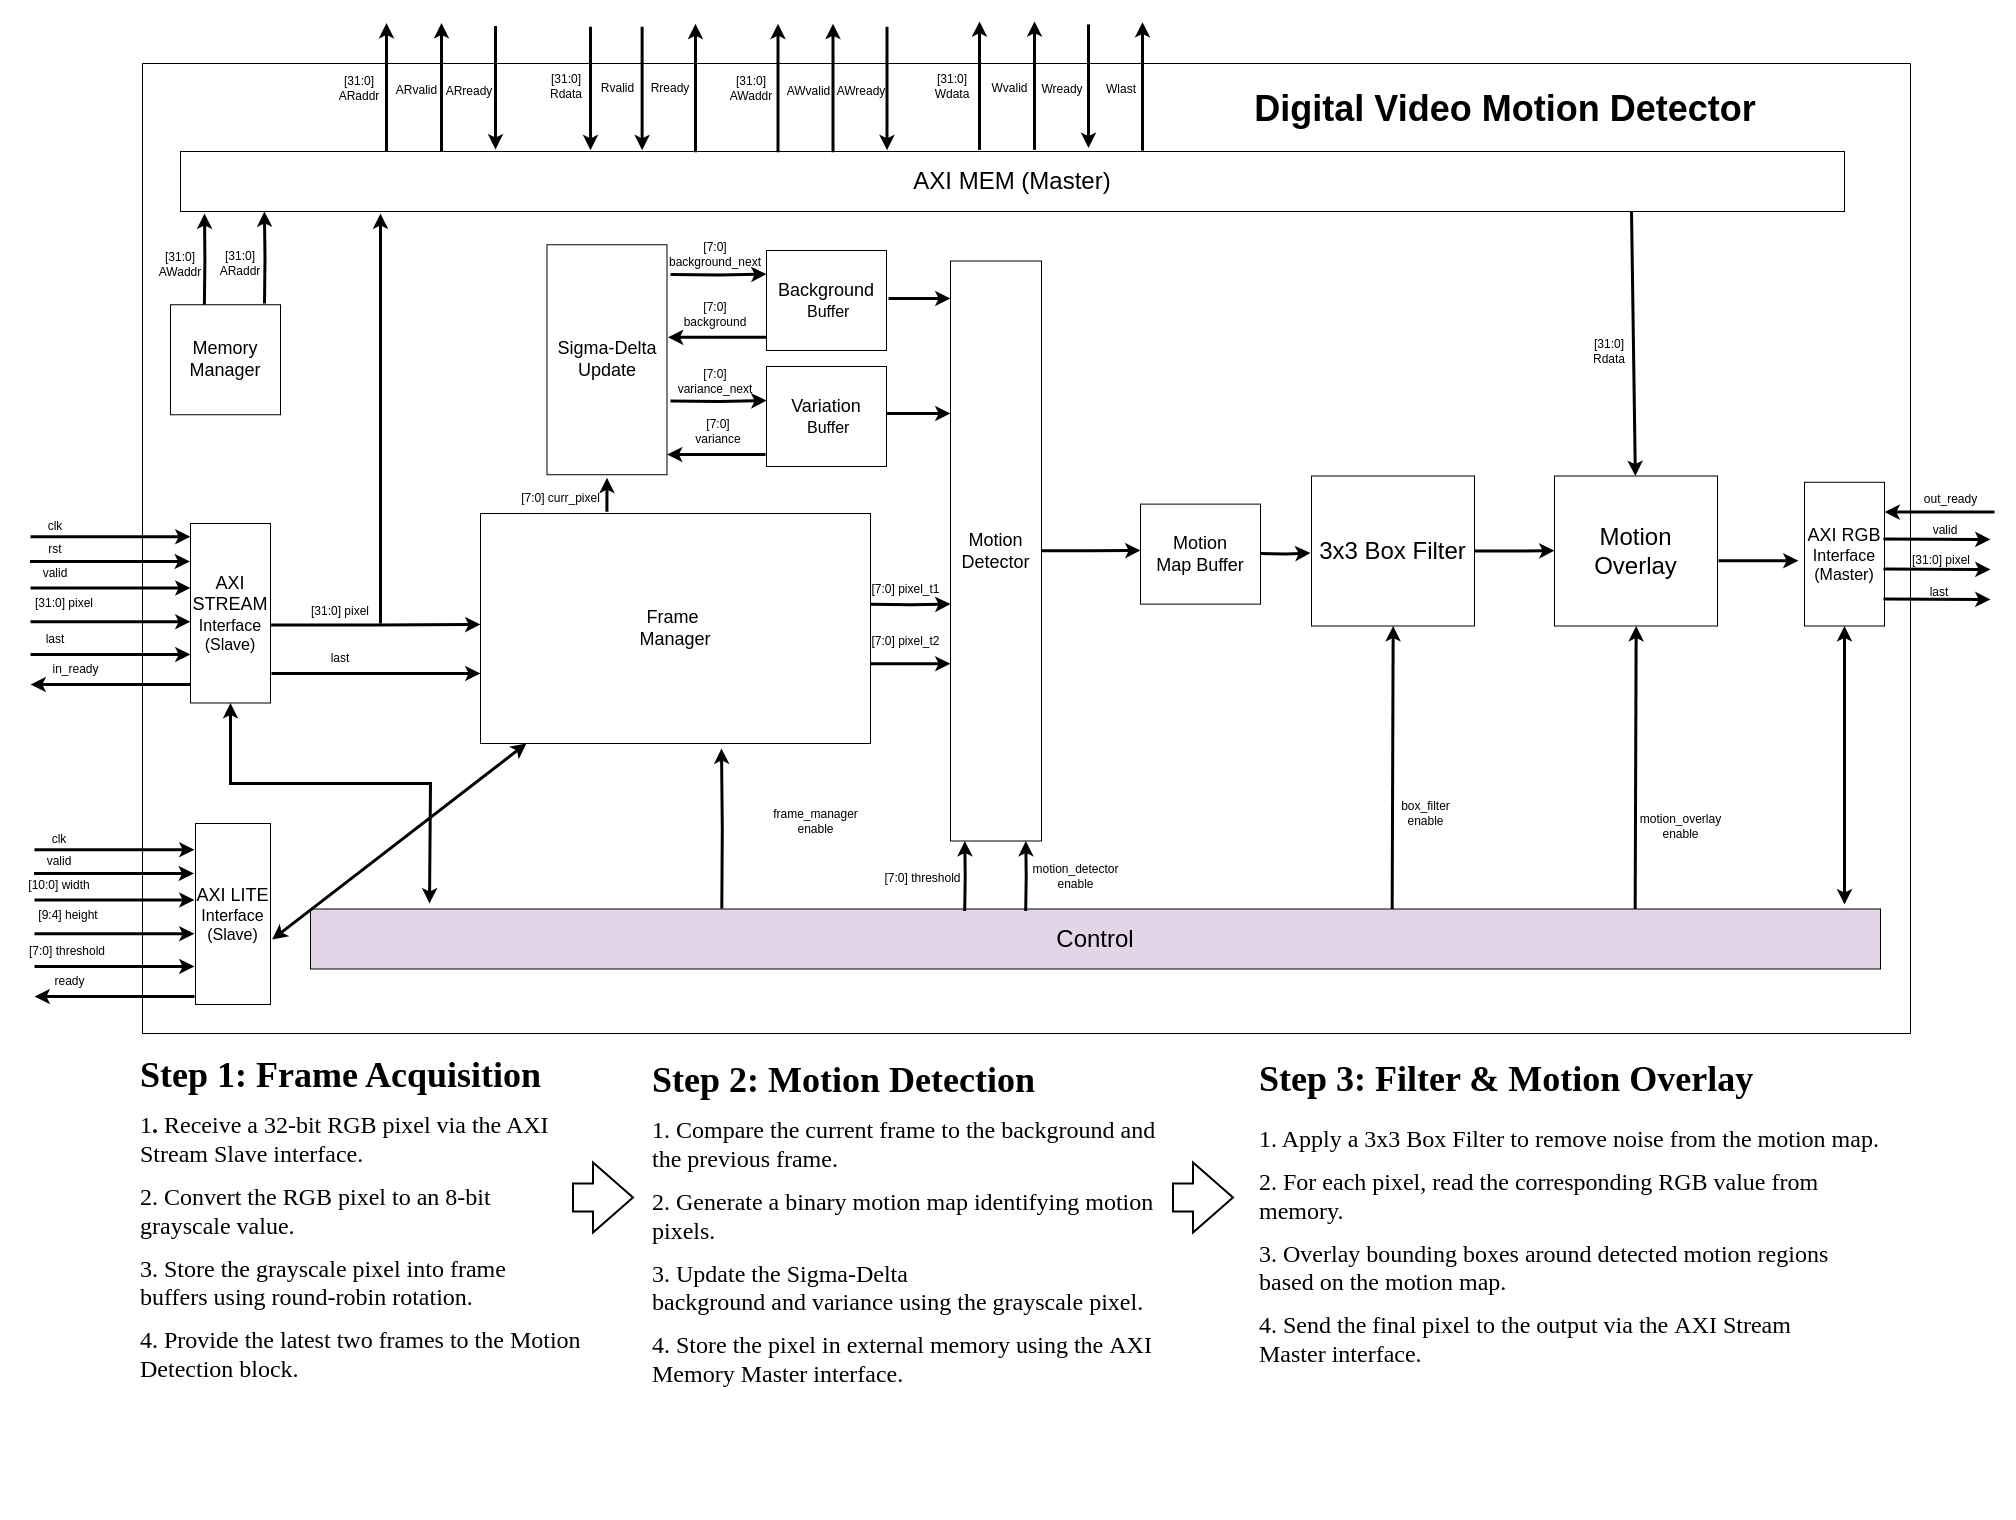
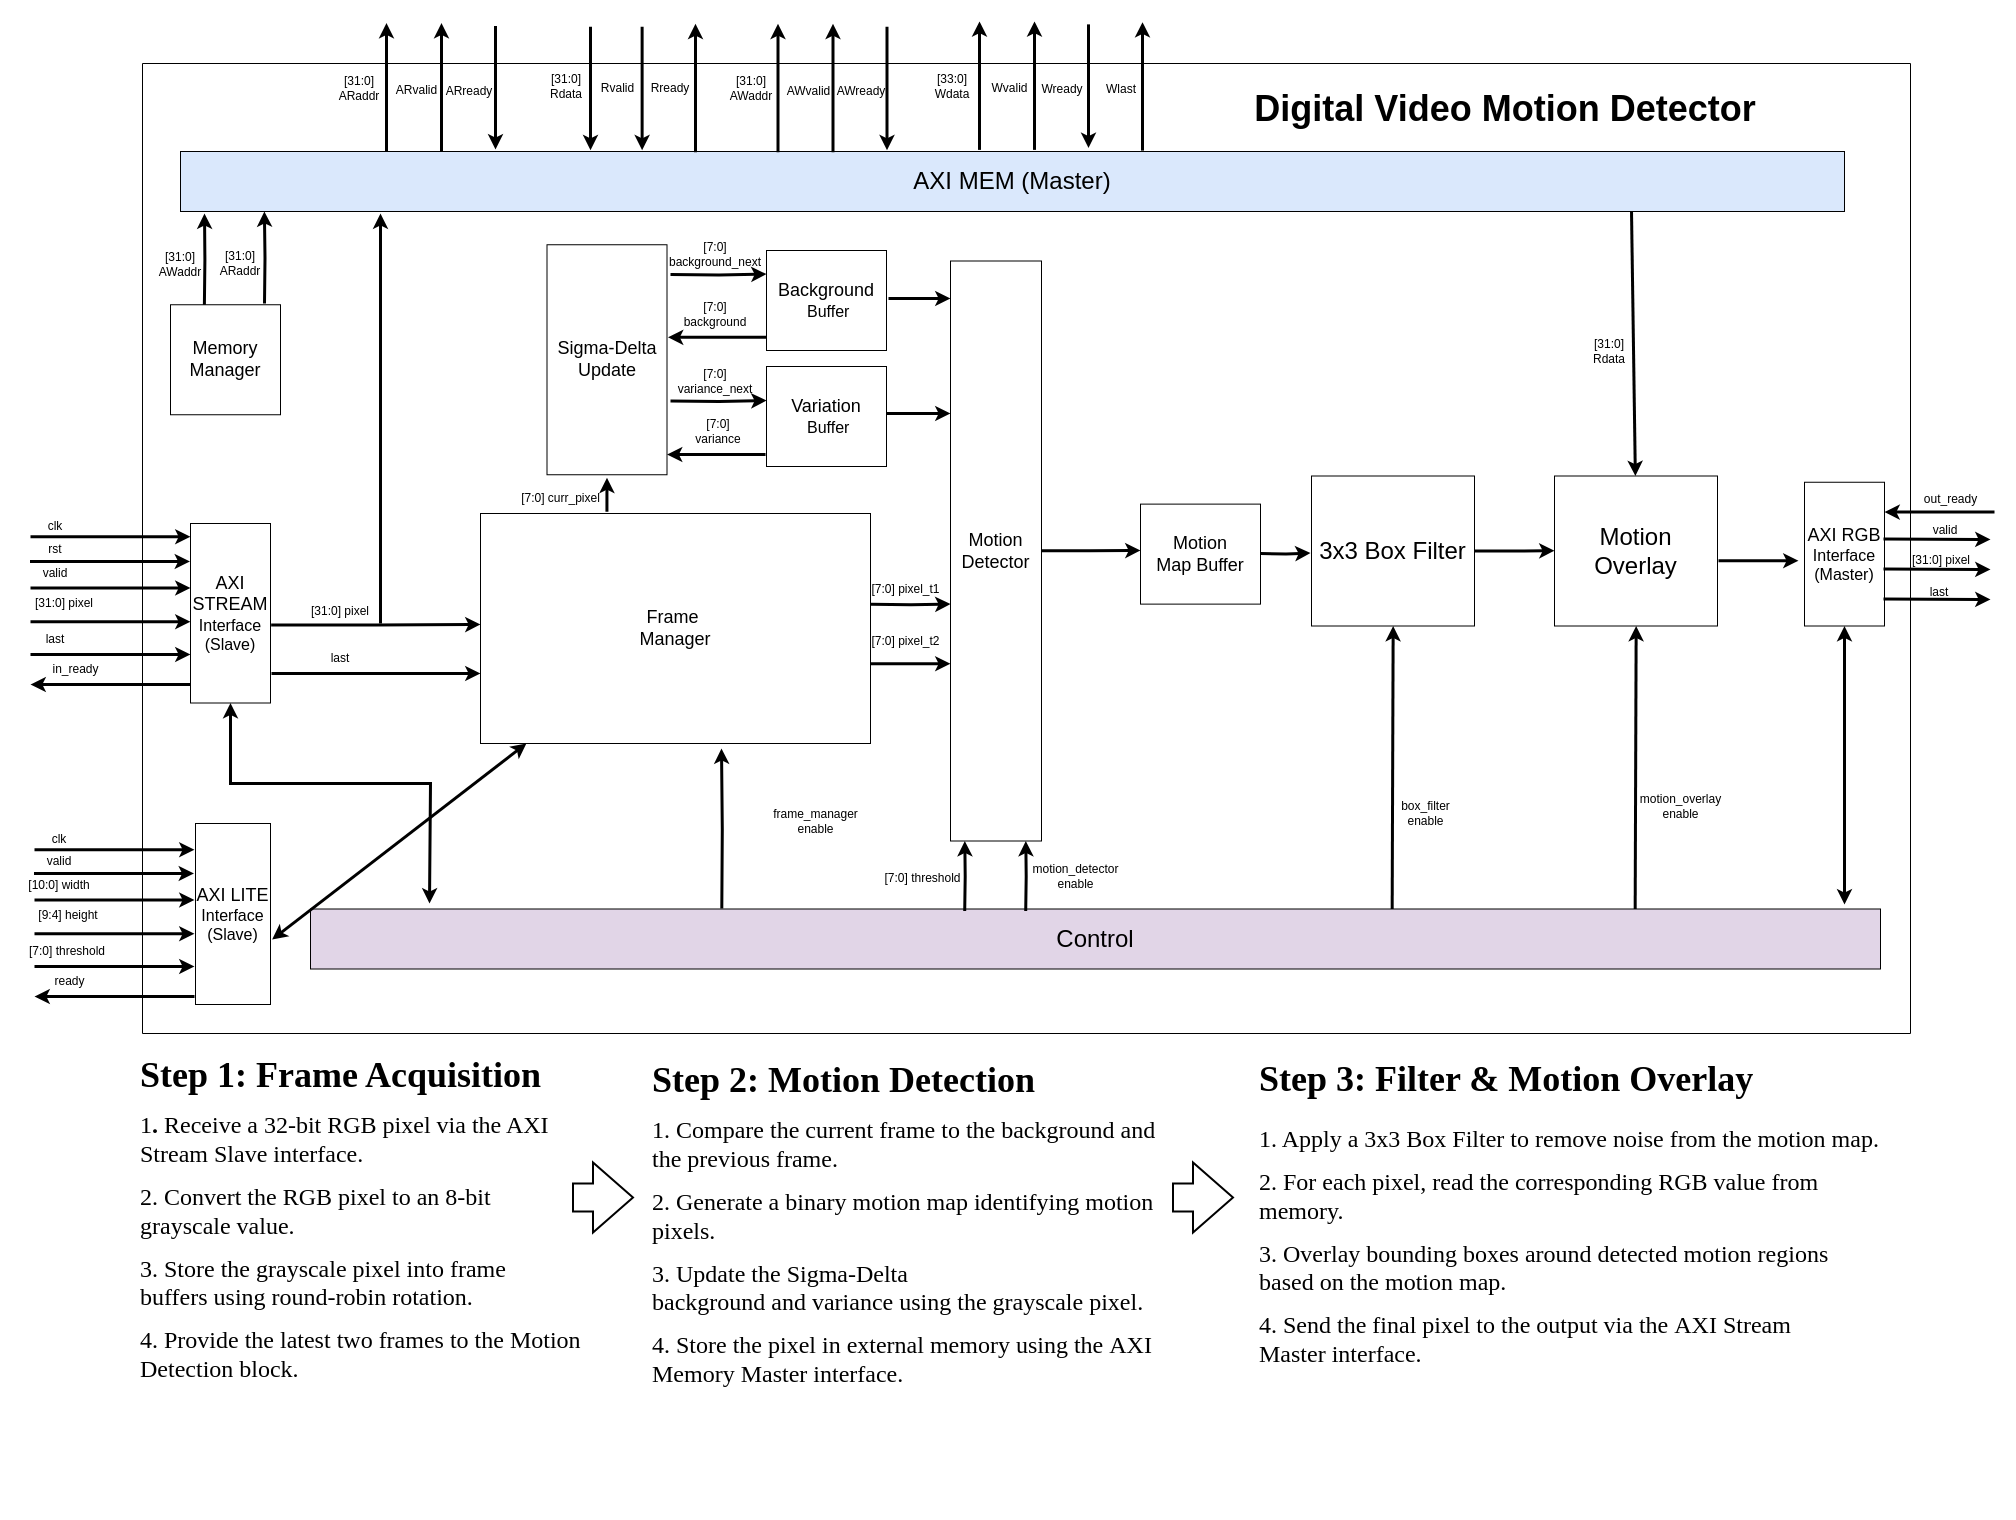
node "[31:0] Wdata": label "[31:0] Wdata" -> "[33:0] Wdata"
node "AXI MEM (Master)": fillcolor #ffffff -> #dae8fc
node "motion_overlay enable": moved (1681, 827) -> (1681, 807)
